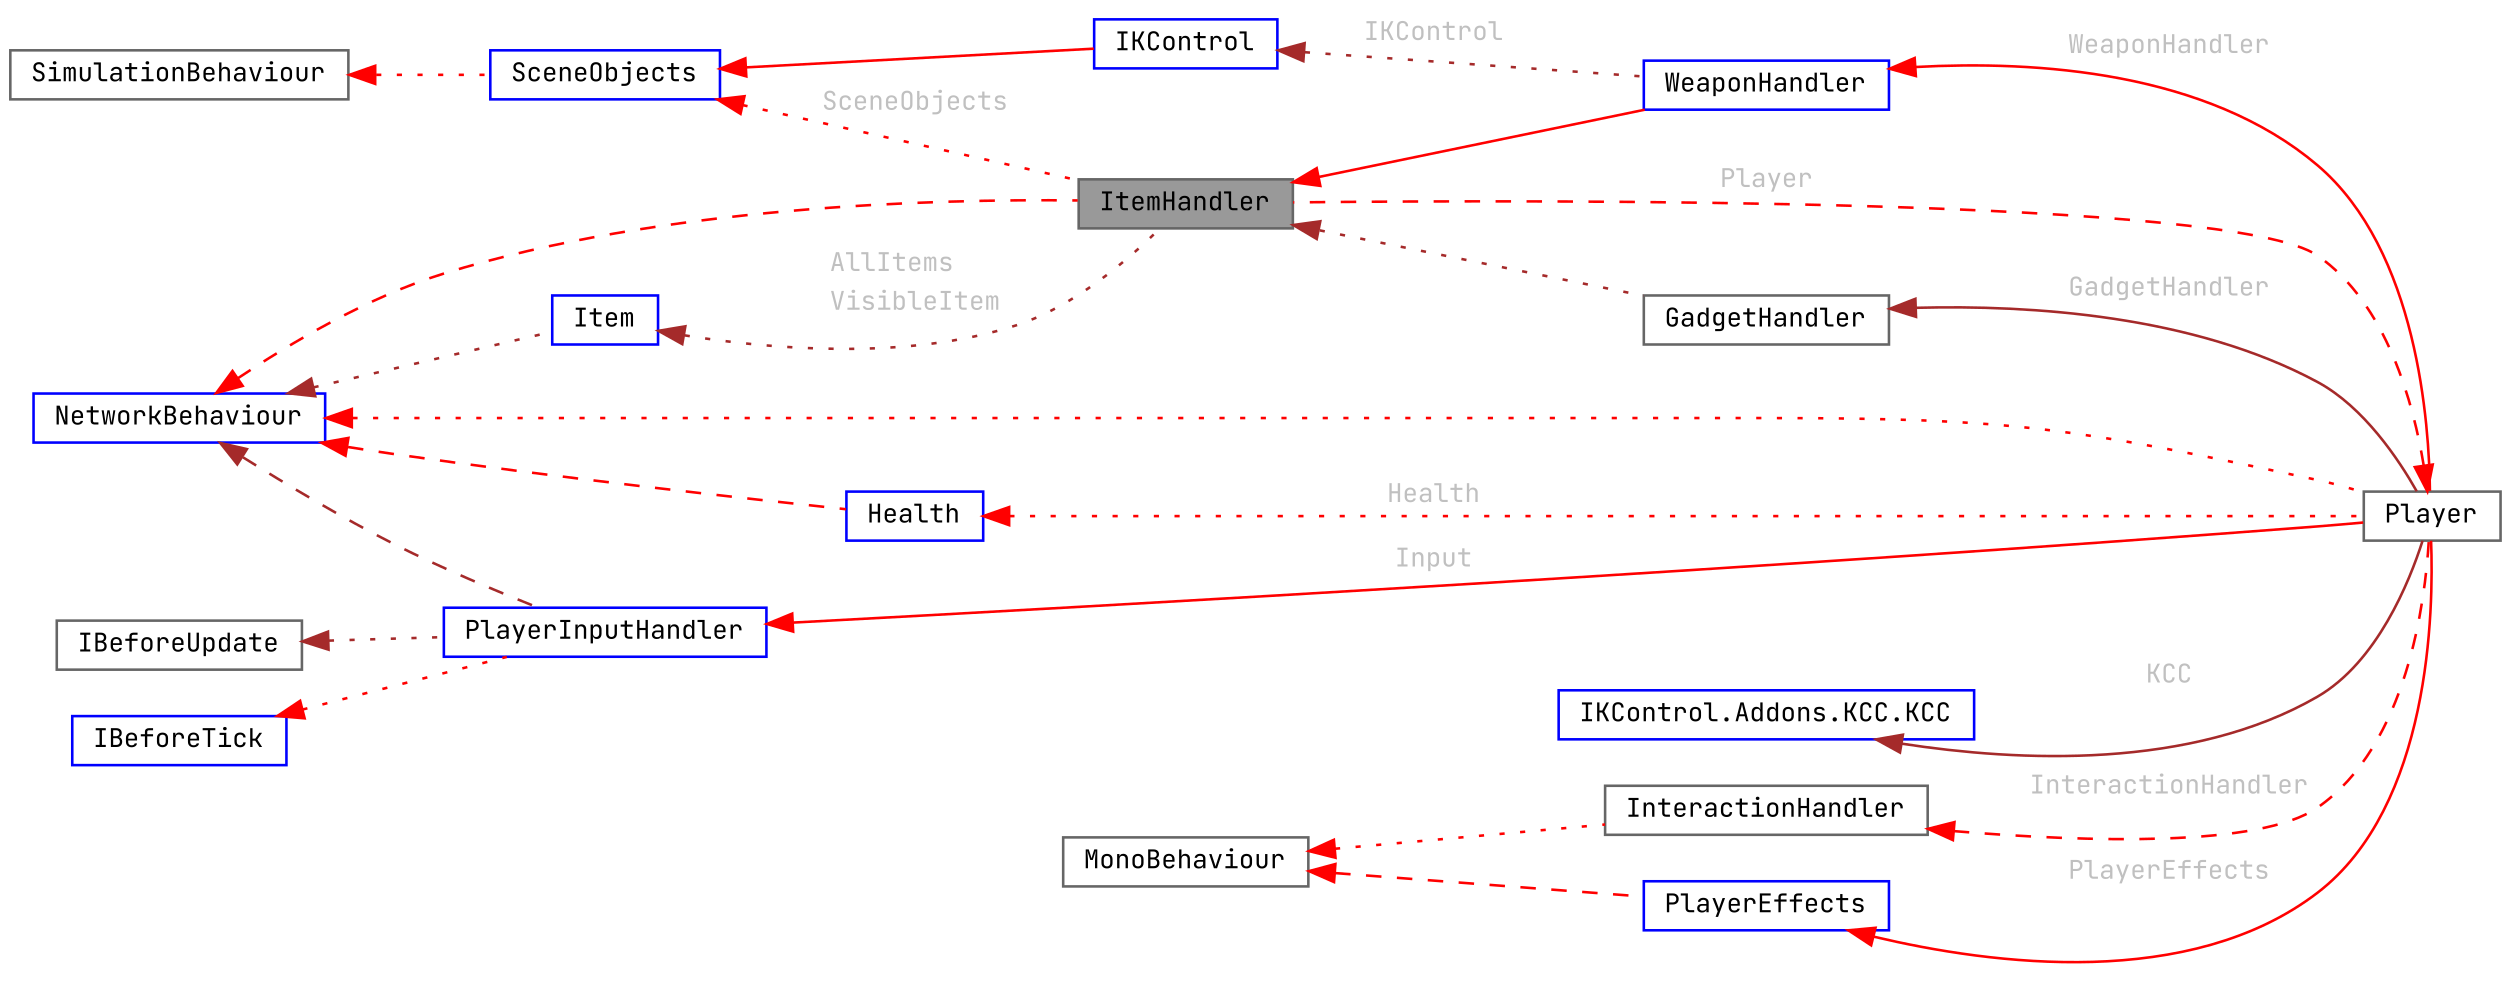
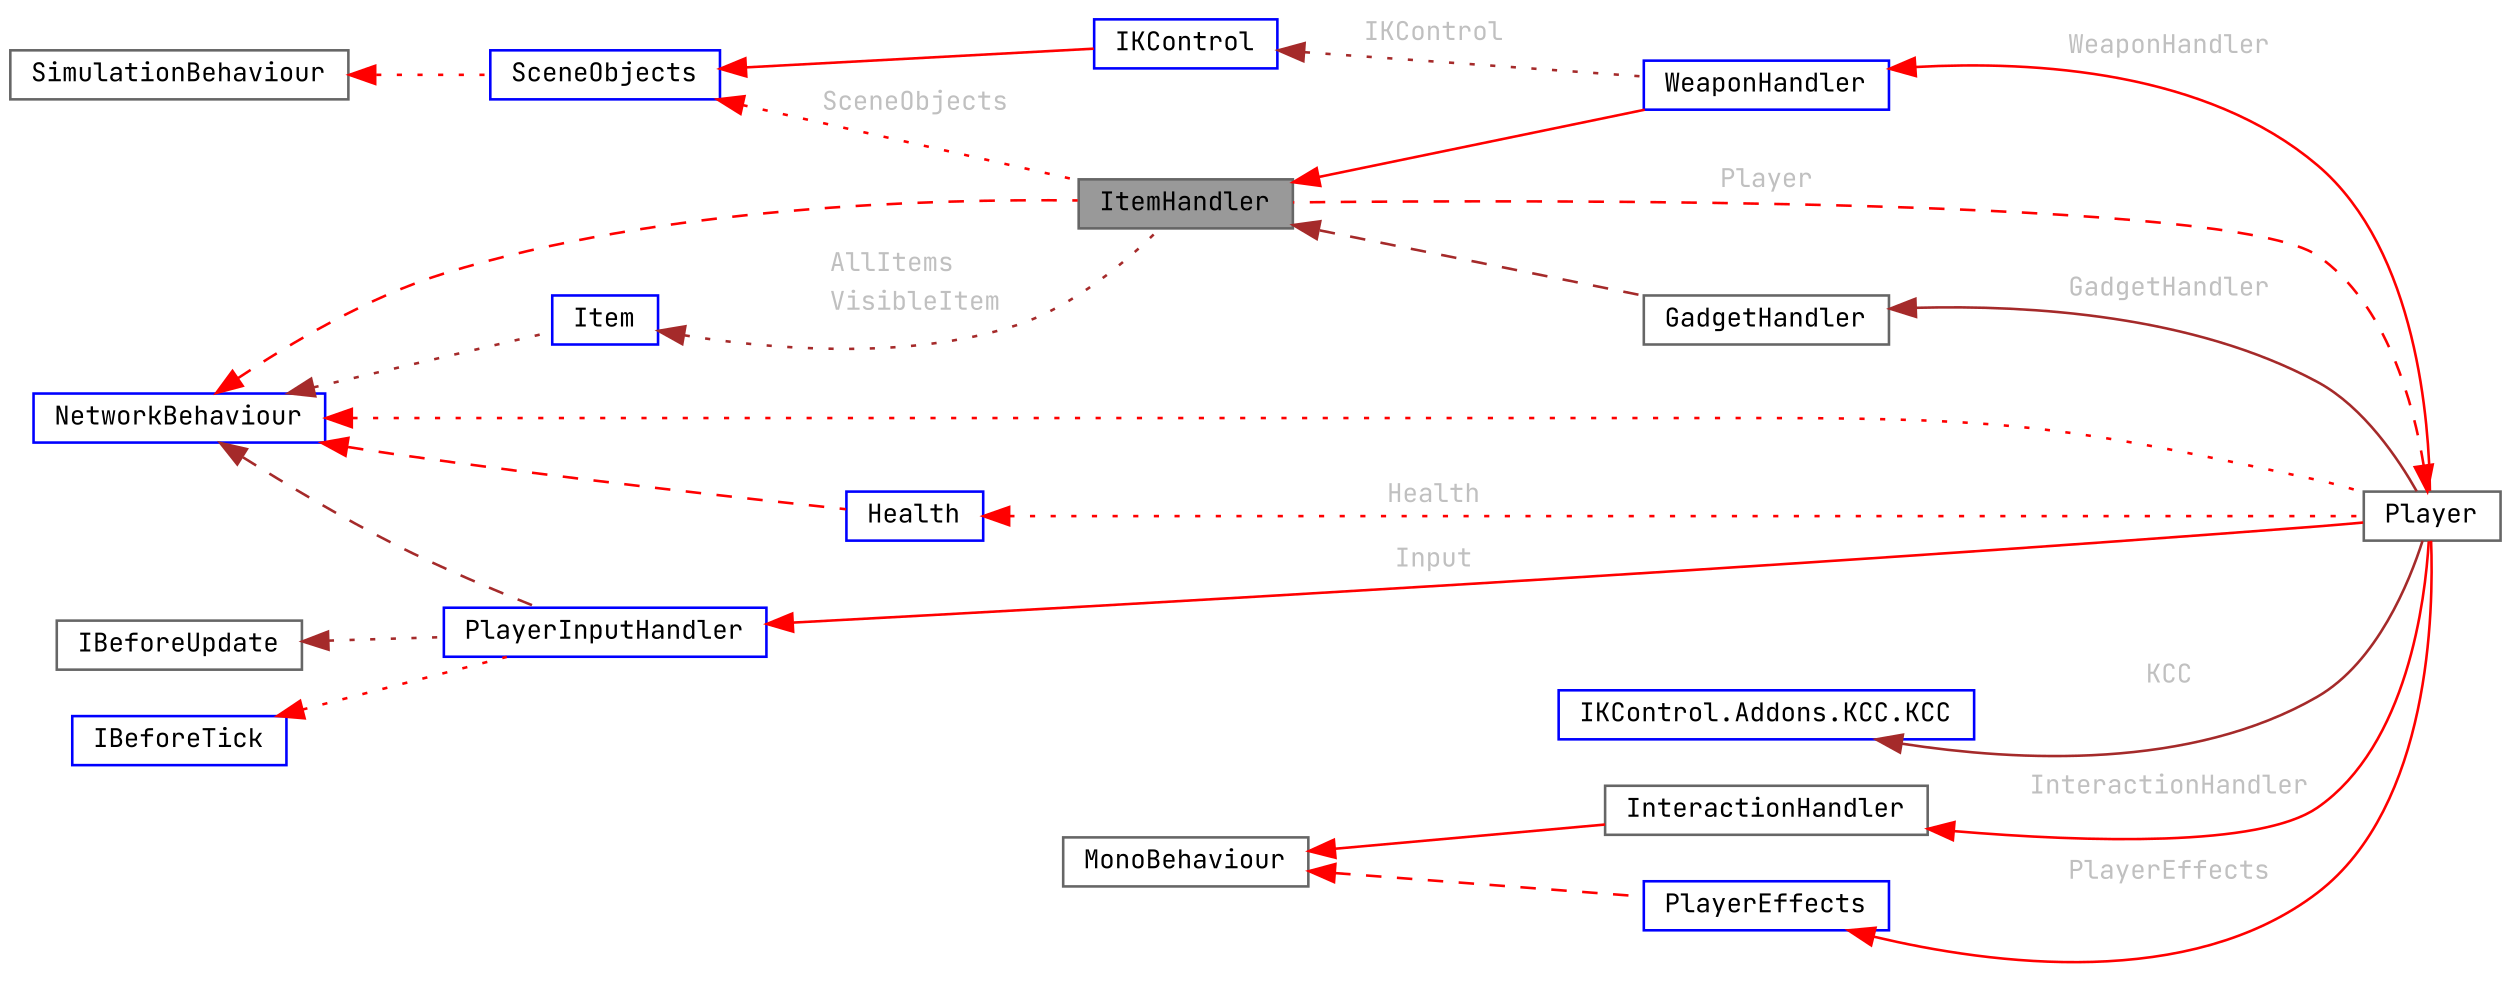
edge "GadgetHandler" -> "ItemHandler": style dotted -> dashed
edge "Player" -> "InteractionHandler": style dashed -> solid
edge "InteractionHandler" -> "MonoBehaviour": style dotted -> solid
